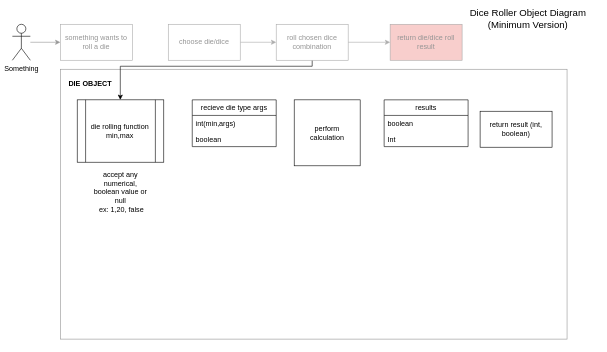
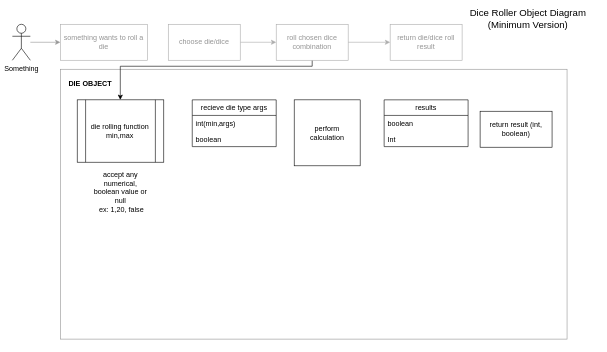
node "something wants to roll a die": size 72x36 -> 87x36
node "return die/dice roll result": fillcolor #f8cecc -> #ffffff
